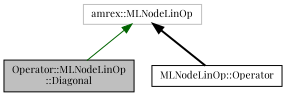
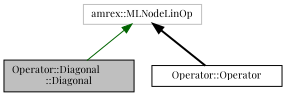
node "Operator::MLNodeLinOp ::Diagonal": label "Operator::MLNodeLinOp ::Diagonal" -> "Operator::Diagonal ::Diagonal"
node "MLNodeLinOp::Operator": label "MLNodeLinOp::Operator" -> "Operator::Operator"
